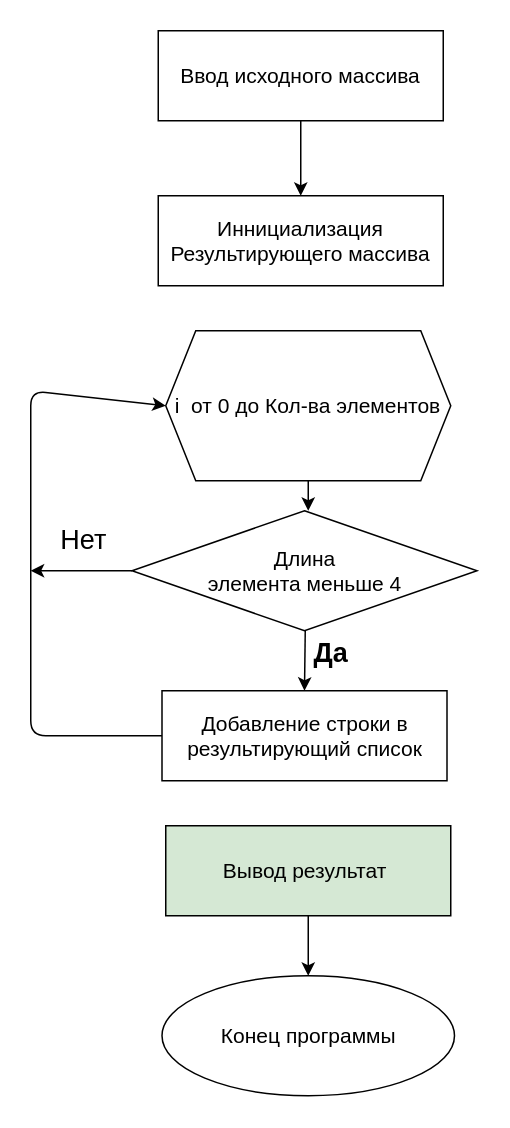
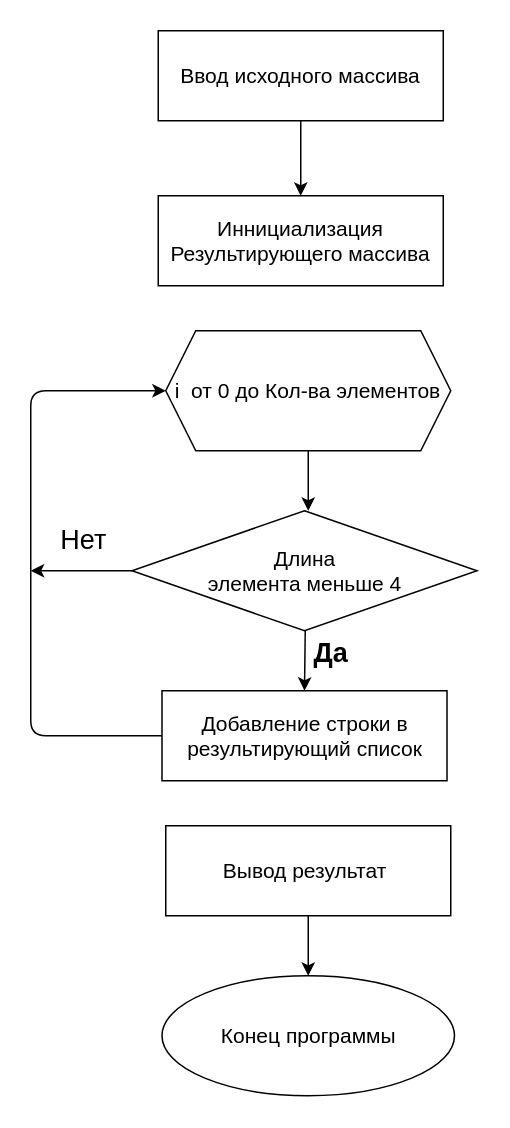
node "i от 0 до Кол-ва элементов": size 285x150 -> 285x120
node "Вывод результат": fillcolor #d5e8d4 -> #ffffff
